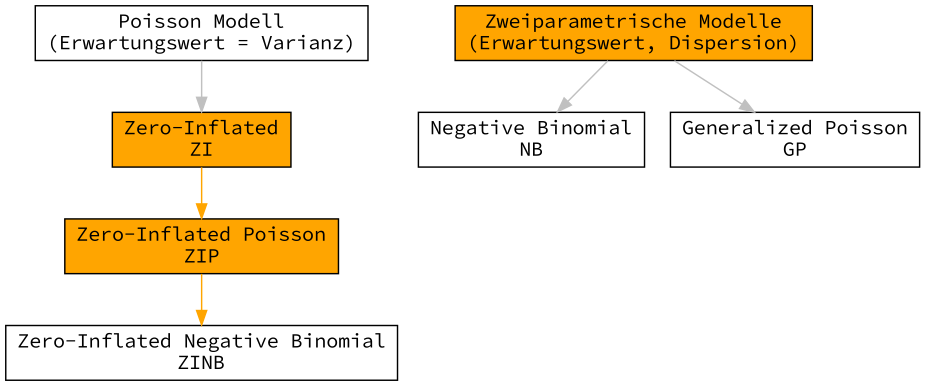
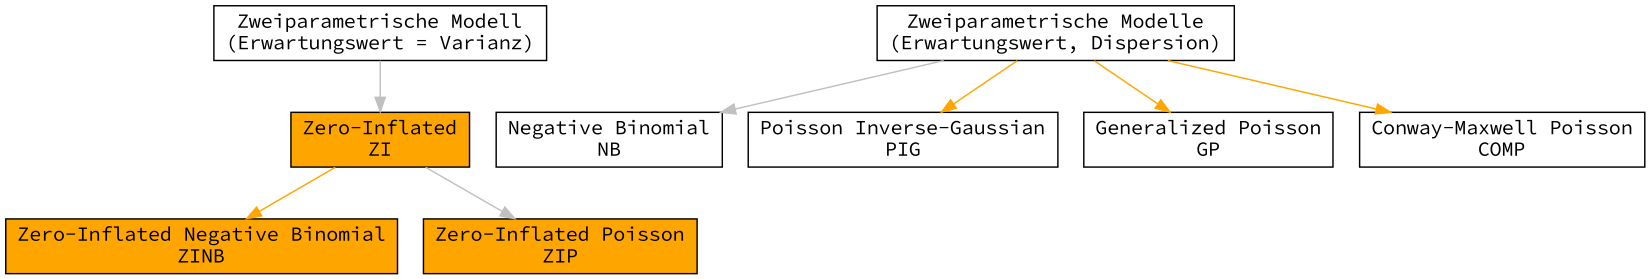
node "Poisson Modell (Erwartungswert = Varianz)": label "Poisson Modell (Erwartungswert = Varianz)" -> "Zweiparametrische Modell (Erwartungswert = Varianz)"
node "Zweiparametrische Modelle (Erwartungswert, Dispersion)": fillcolor orange -> white
edge "Zweiparametrische Modelle (Erwartungswert, Dispersion)" -> "Generalized Poisson GP": color grey -> orange
node "Poisson Inverse-Gaussian PIG": added
node "Conway-Maxwell Poisson COMP": added
edge "Zero-Inflated ZI" -> "Zero-Inflated Poisson ZIP": color orange -> grey
edge "Zero-Inflated Poisson ZIP" -> "Zero-Inflated Negative Binomial ZINB": now "Zero-Inflated ZI" -> "Zero-Inflated Negative Binomial ZINB"
node "Zero-Inflated Negative Binomial ZINB": fillcolor white -> orange
